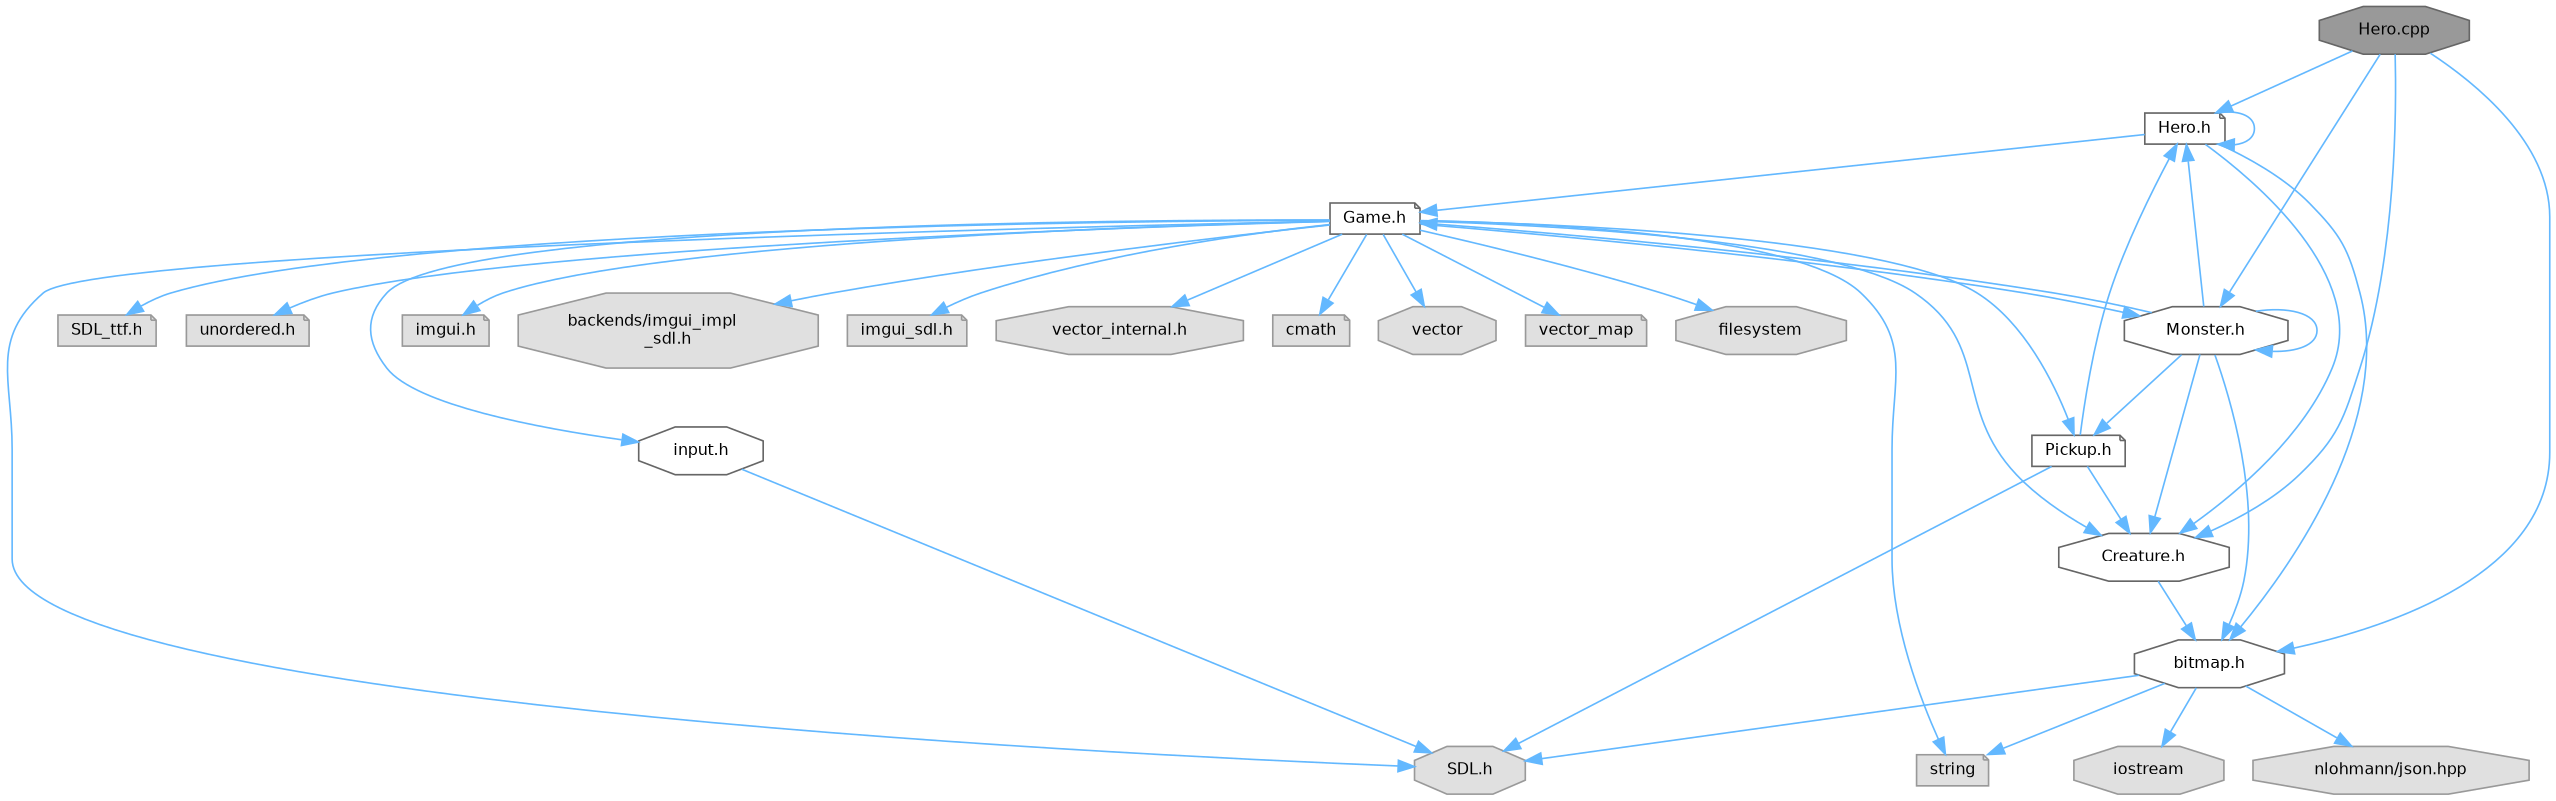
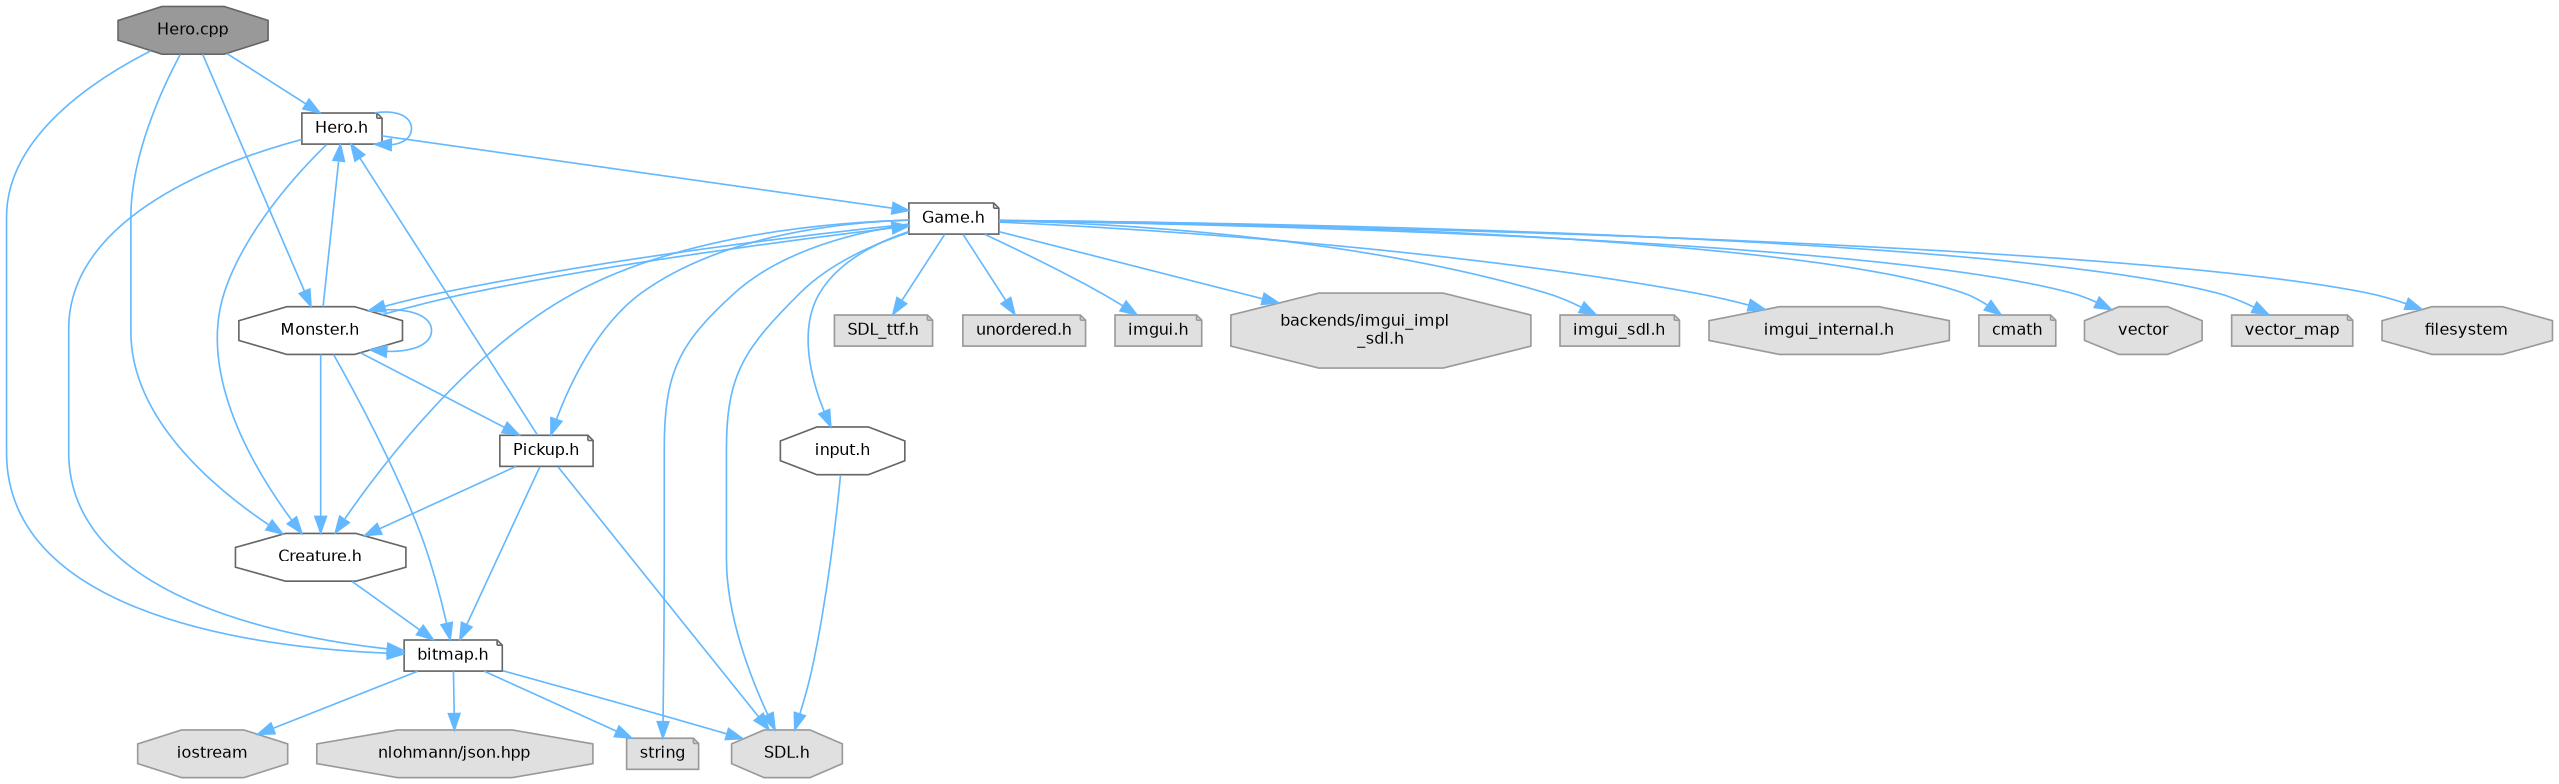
node "vector_internal.h": label "vector_internal.h" -> "imgui_internal.h"
edge "Pickup.h" -> "bitmap.h": added
node "bitmap.h": shape octagon -> note
